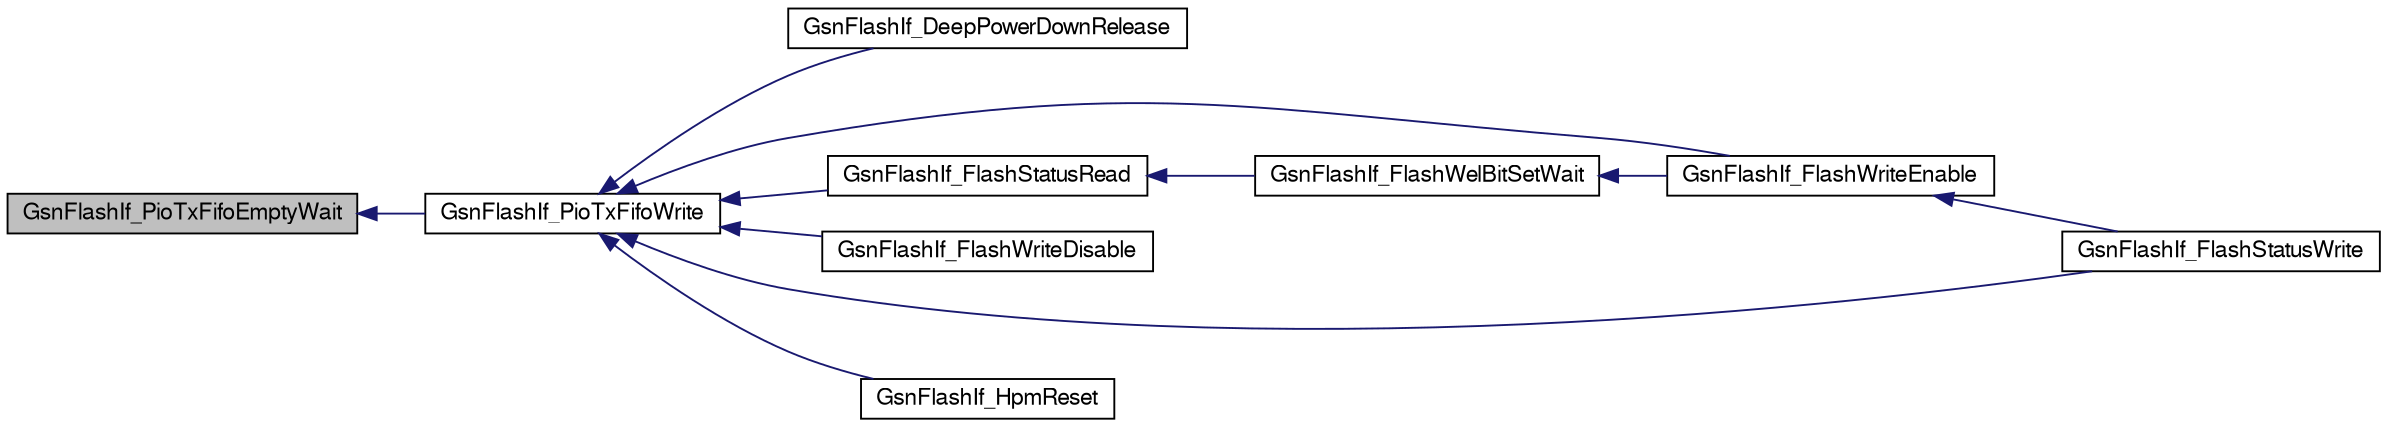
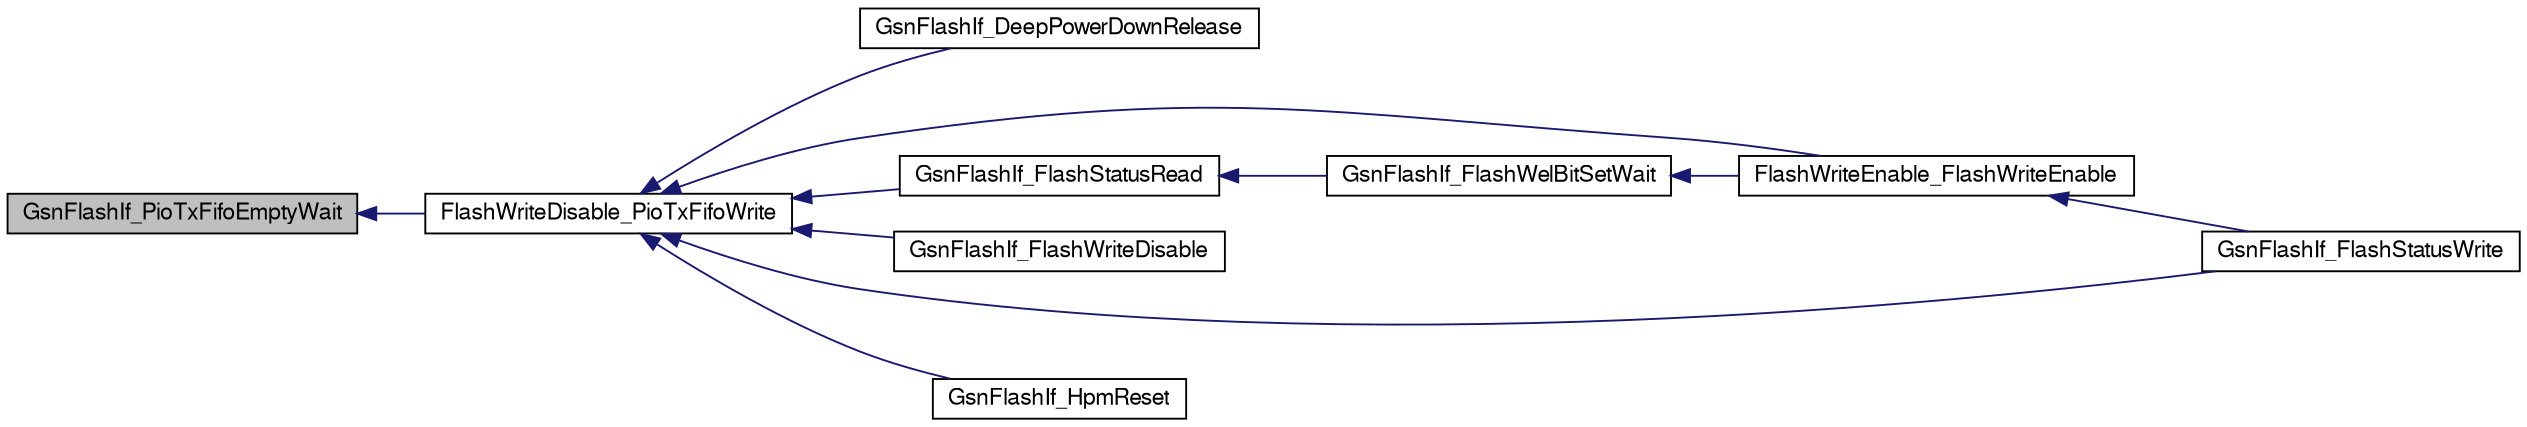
node "GsnFlashIf_FlashWriteEnable": label "GsnFlashIf_FlashWriteEnable" -> "FlashWriteEnable_FlashWriteEnable"
node "GsnFlashIf_PioTxFifoWrite": label "GsnFlashIf_PioTxFifoWrite" -> "FlashWriteDisable_PioTxFifoWrite"
